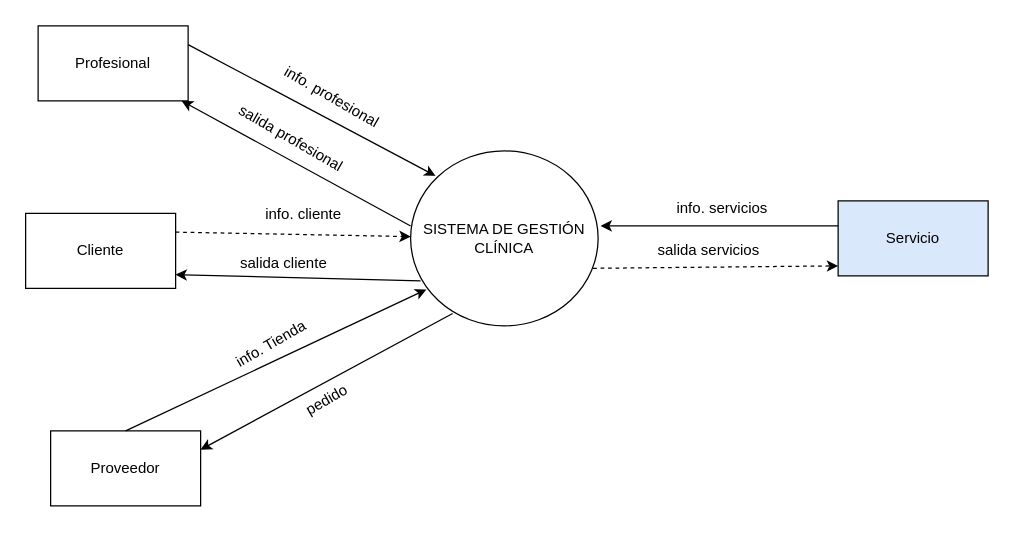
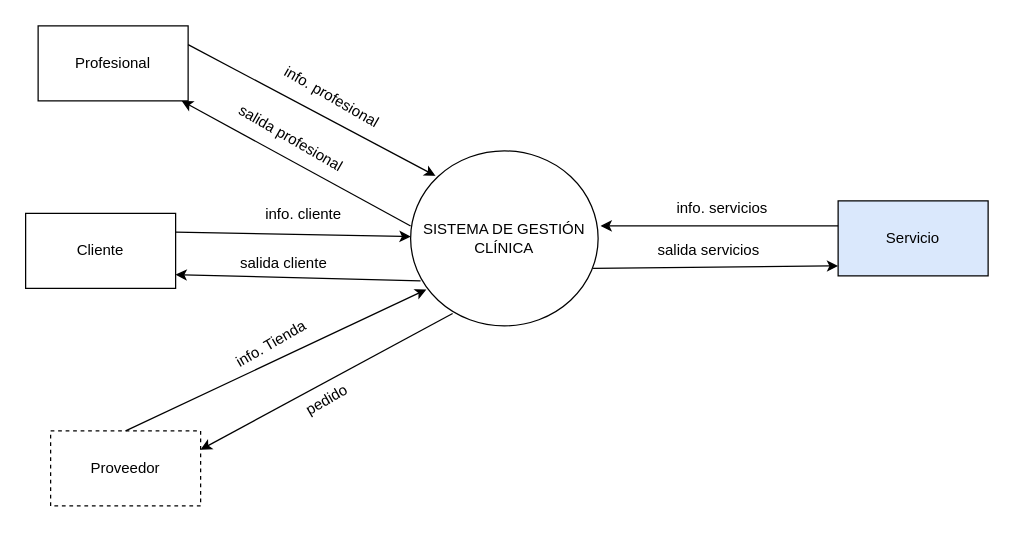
edge "Cliente" -> "SISTEMA DE GESTIÓN CLÍNICA": style dashed -> solid
edge "SISTEMA DE GESTIÓN CLÍNICA" -> "Servicio": style dashed -> solid
node "Proveedor": style solid -> dashed
